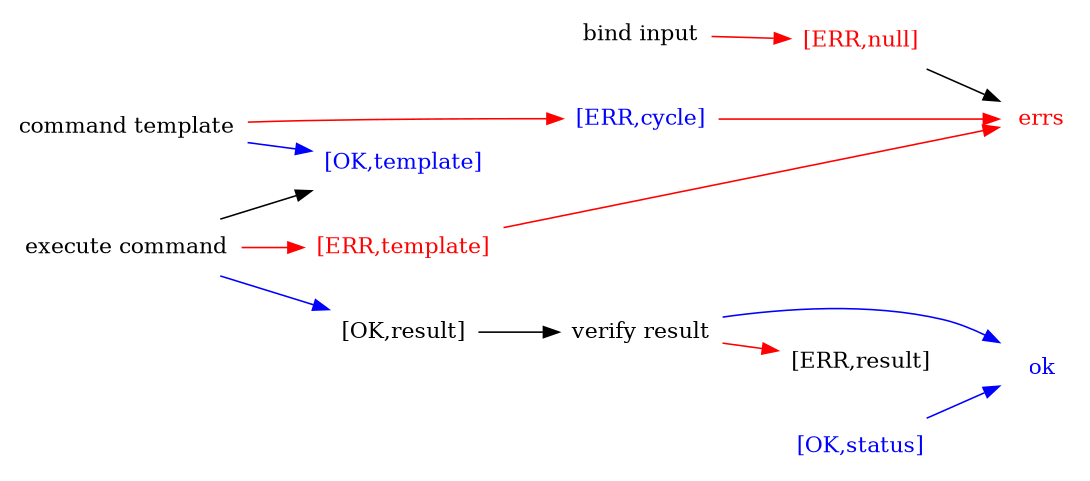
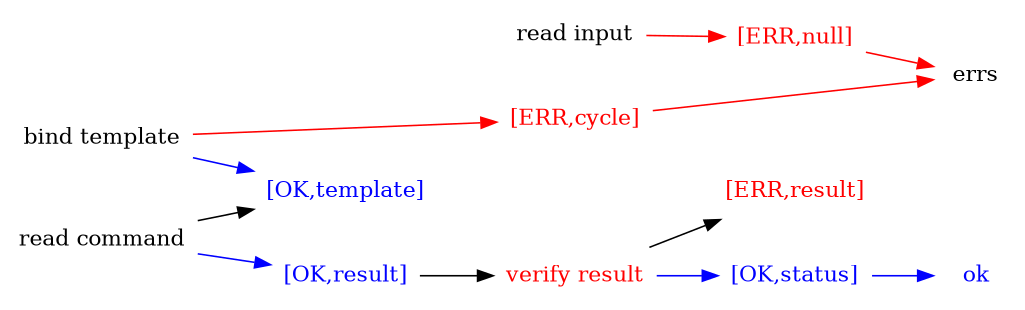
node "bind input": label "bind input" -> "read input"
edge "[ERR,null]" -> "errs": color black -> red
node "[ERR,cycle]": fontcolor blue -> red
node "errs": fontcolor red -> black
node "command template": label "command template" -> "bind template"
node "execute command": label "execute command" -> "read command"
node "[ERR,template]": removed
edge "verify result" -> "ok": now "verify result" -> "[OK,status]"
node "[OK,result]": fontcolor black -> blue
node "verify result": fontcolor black -> red
edge "verify result" -> "[ERR,result]": color red -> black
node "[ERR,result]": fontcolor black -> red
